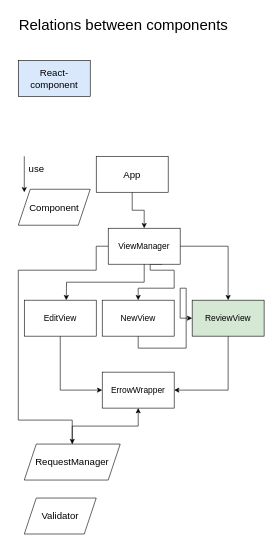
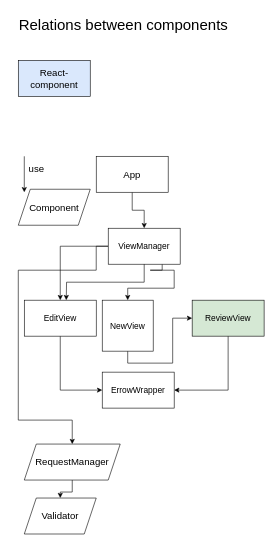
edge "ViewManager" -> "ReviewView": now "ViewManager" -> "EditView"
node "NewView": size 72x36 -> 51x51
edge "RequestManager" -> "ErrowWrapper": now "RequestManager" -> "Validator"
